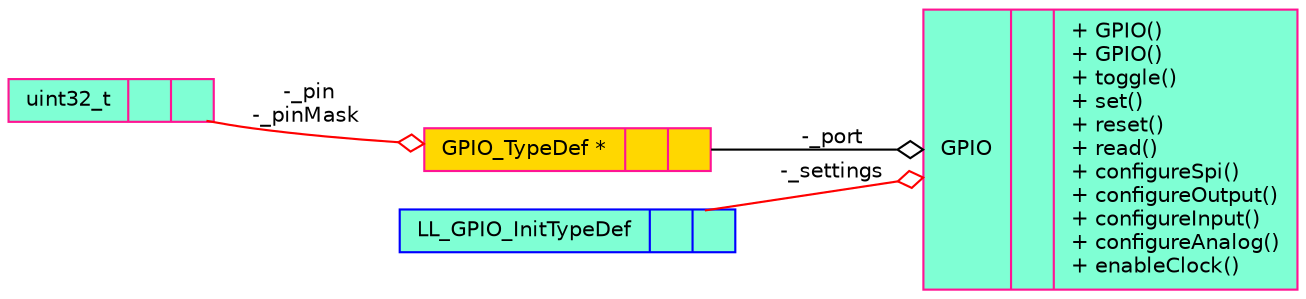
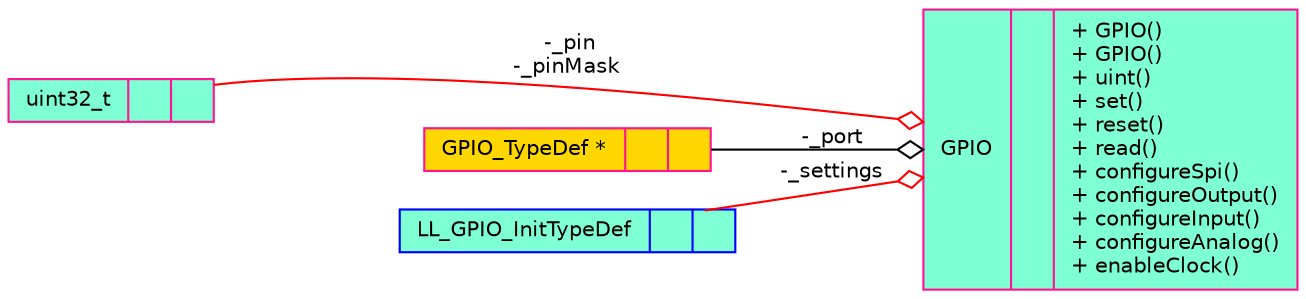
node "GPIO": text "+ toggle()" -> "+ uint()"
edge "uint32_t" -> "GPIO_TypeDef *": now "uint32_t" -> "GPIO"
